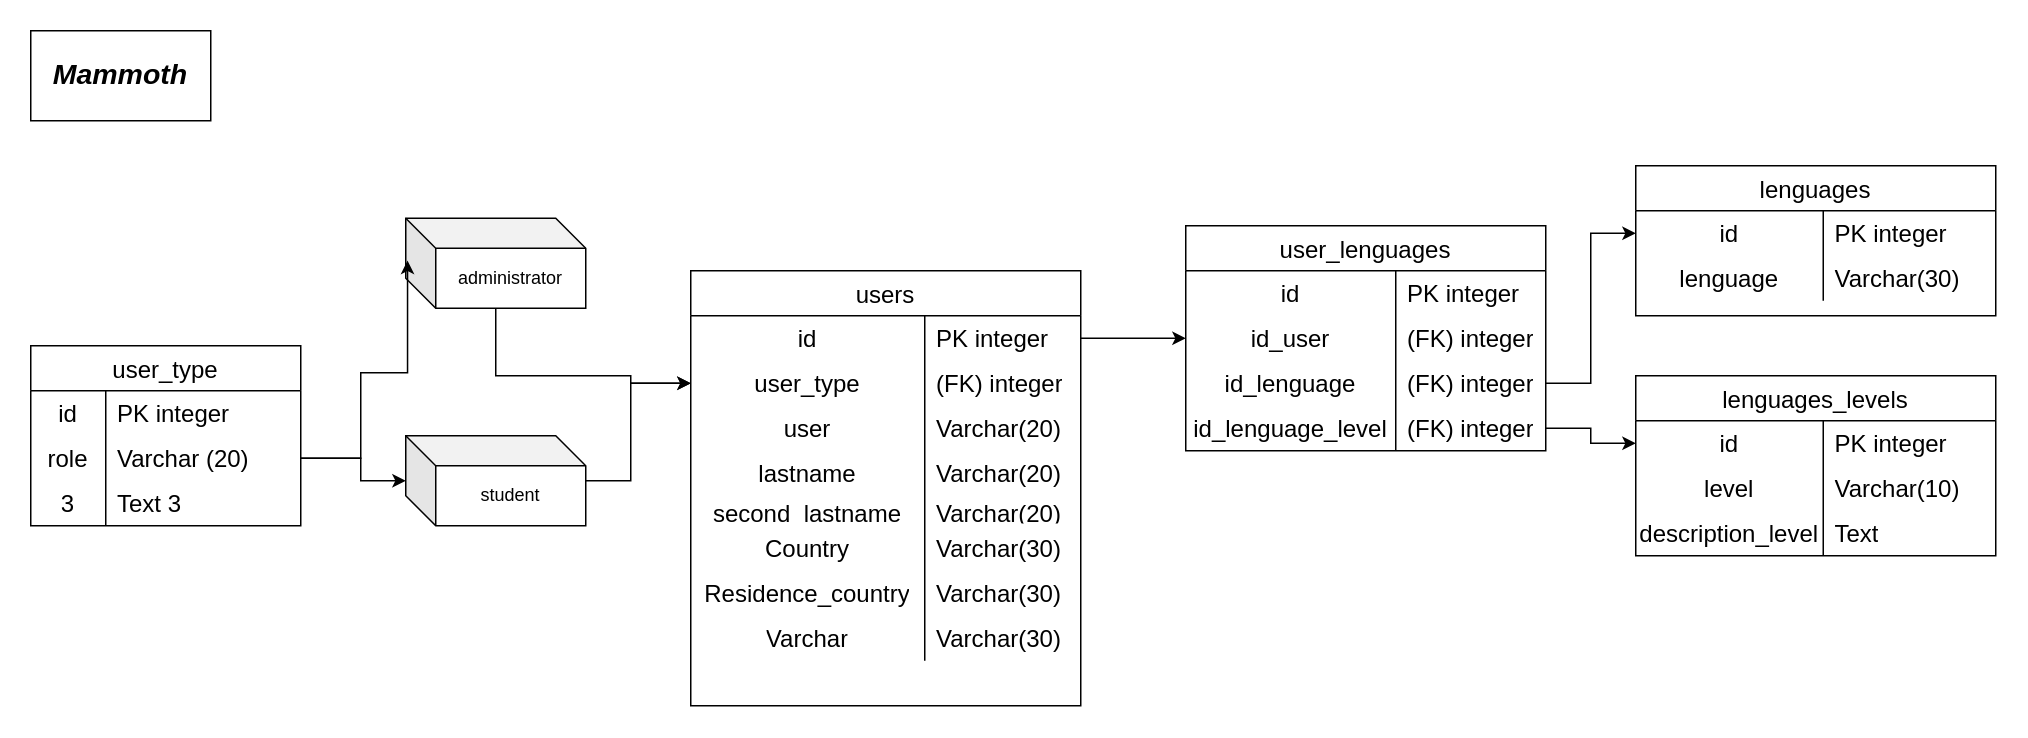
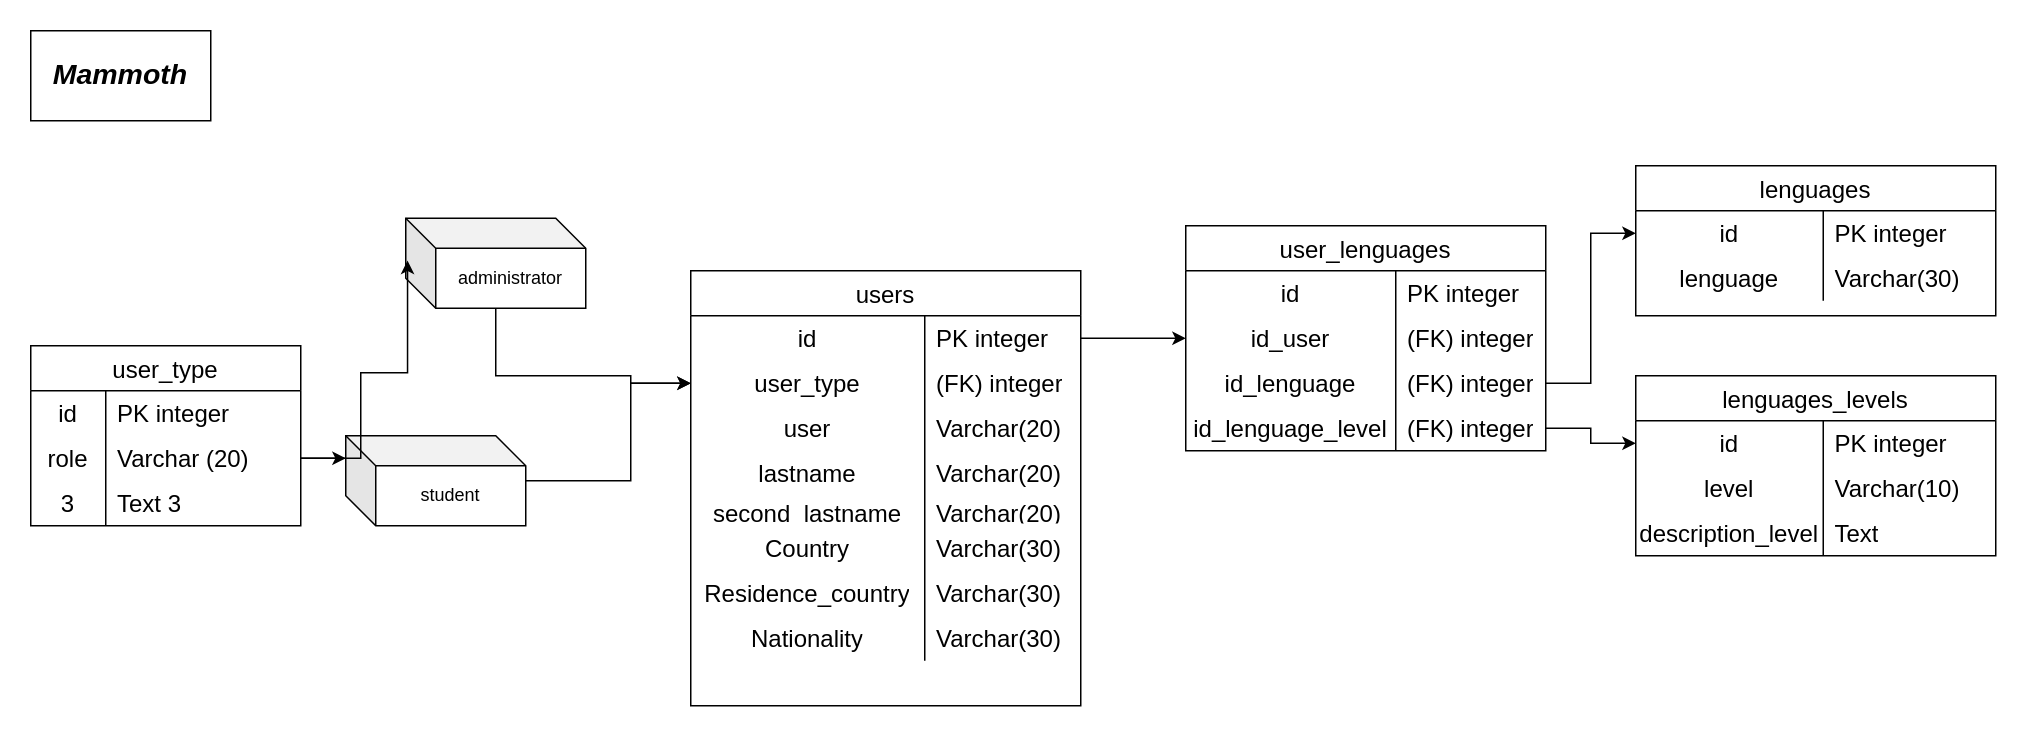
node "student": moved (496, 481) -> (436, 481)
node "Varchar": label "Varchar" -> "Nationality"
